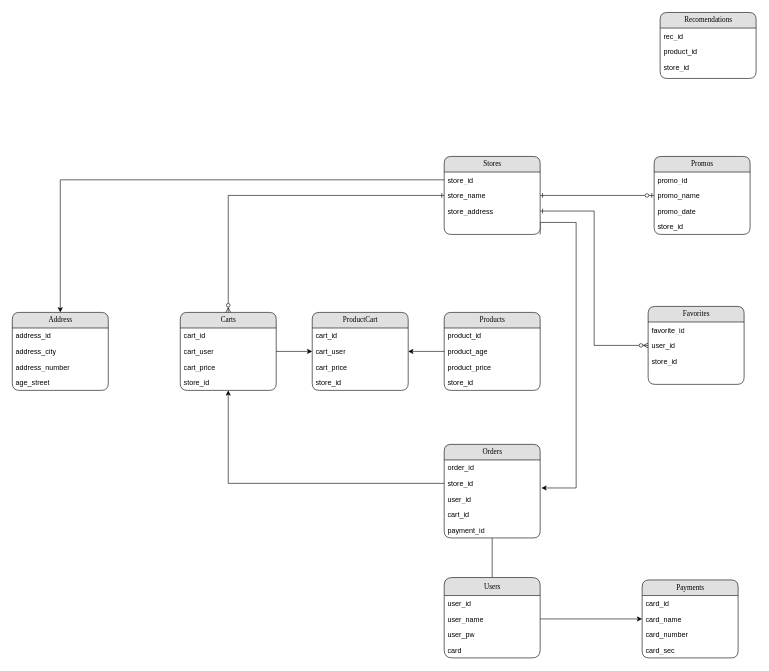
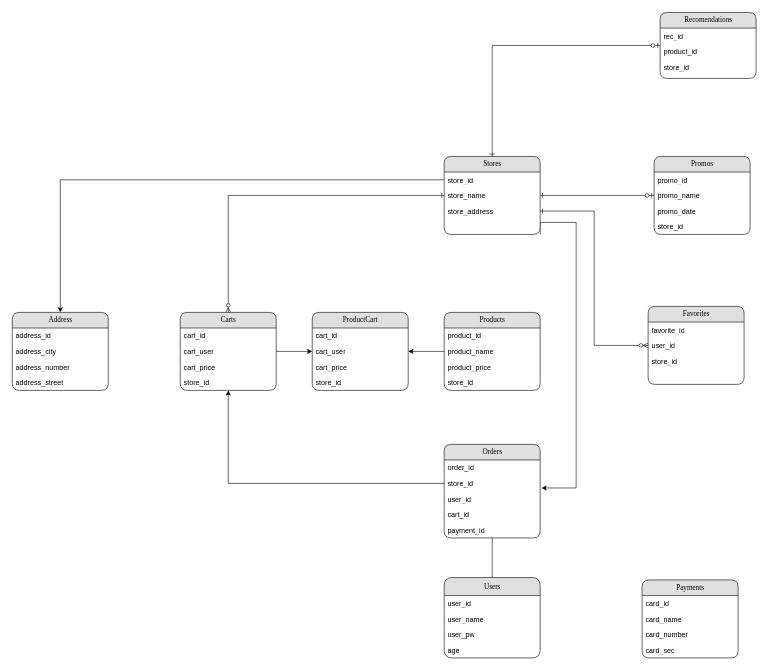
edge "Recomendations" -- "Stores": added
node "product_age": label "product_age" -> "product_name"
node "age_street": label "age_street" -> "address_street"
edge "user_name" -> "Payments": removed
node "card": label "card" -> "age"
